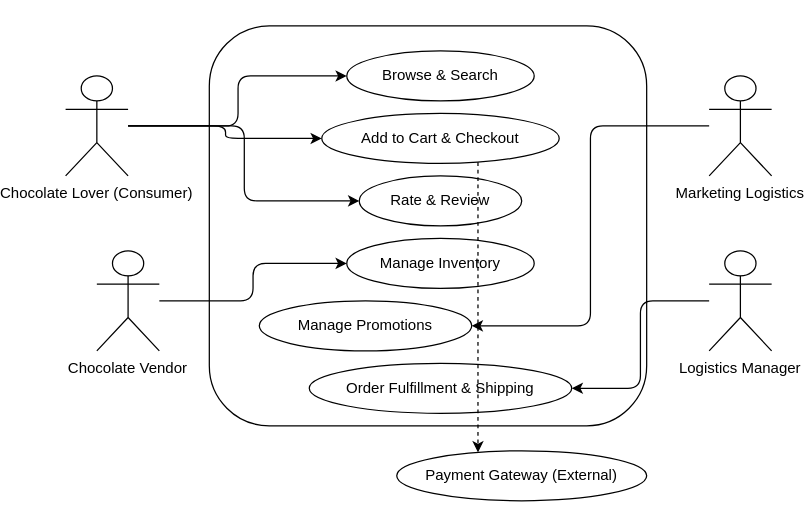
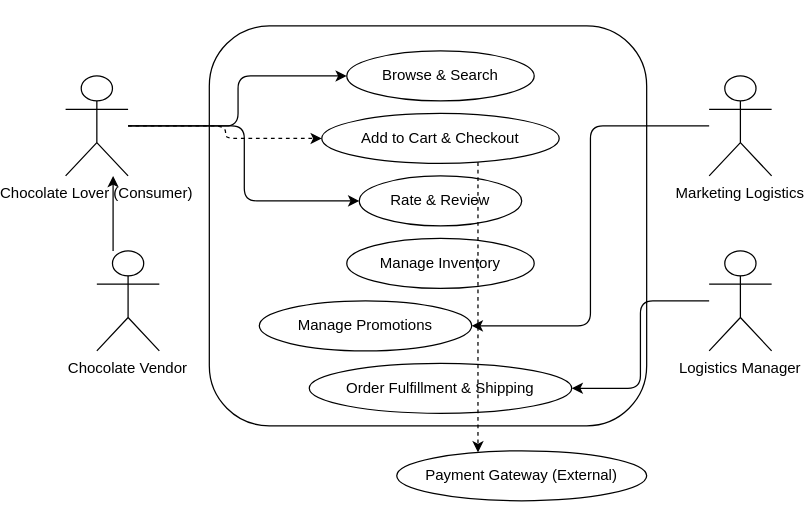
edge "Chocolate Lover (Consumer)" -> "Add to Cart & Checkout": style solid -> dashed
edge "Chocolate Vendor" -> "Manage Inventory": now "Chocolate Vendor" -> "Chocolate Lover (Consumer)"
